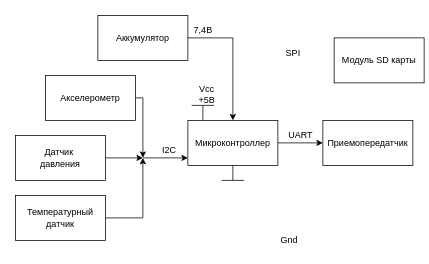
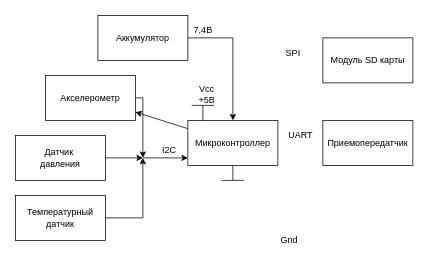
node "Модуль SD карты": moved (379, 60) -> (368, 60)
edge "Микроконтроллер" -> "Приемопередатчик": now "Микроконтроллер" -> "Акселерометр"
